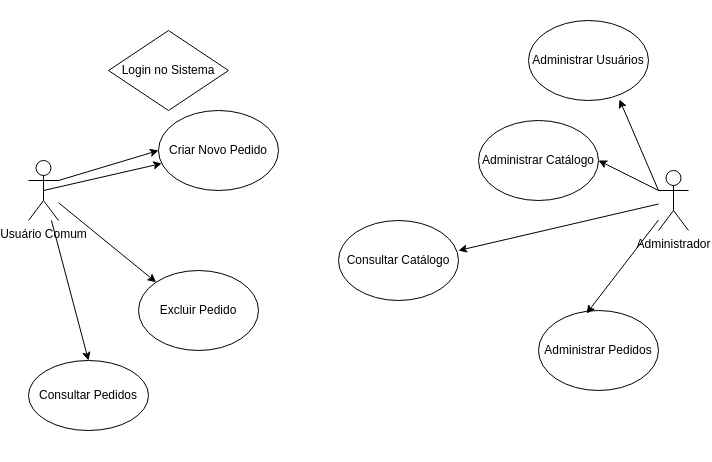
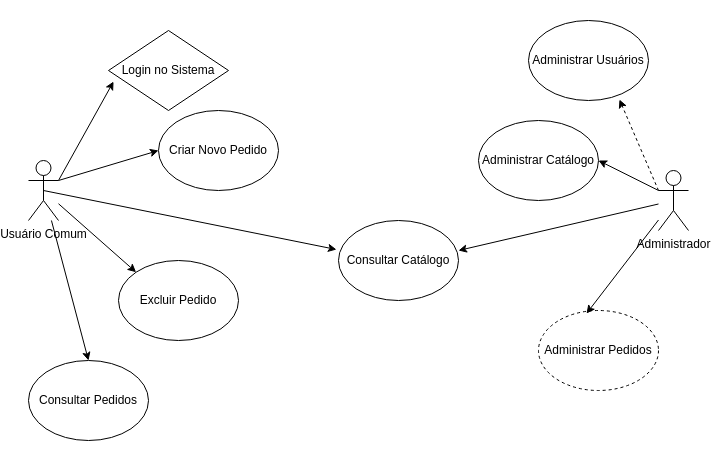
edge "Usuário Comum" -> "Login no Sistema": added
edge "Administrador" -> "Administrar Usuários": style solid -> dashed
edge "Usuário Comum" -> "Criar Novo Pedido": now "Usuário Comum" -> "Consultar Catálogo"
node "Excluir Pedido": moved (199, 311) -> (179, 301)
node "Administrar Pedidos": style solid -> dashed
node "Consultar Pedidos": size 120x70 -> 120x80
